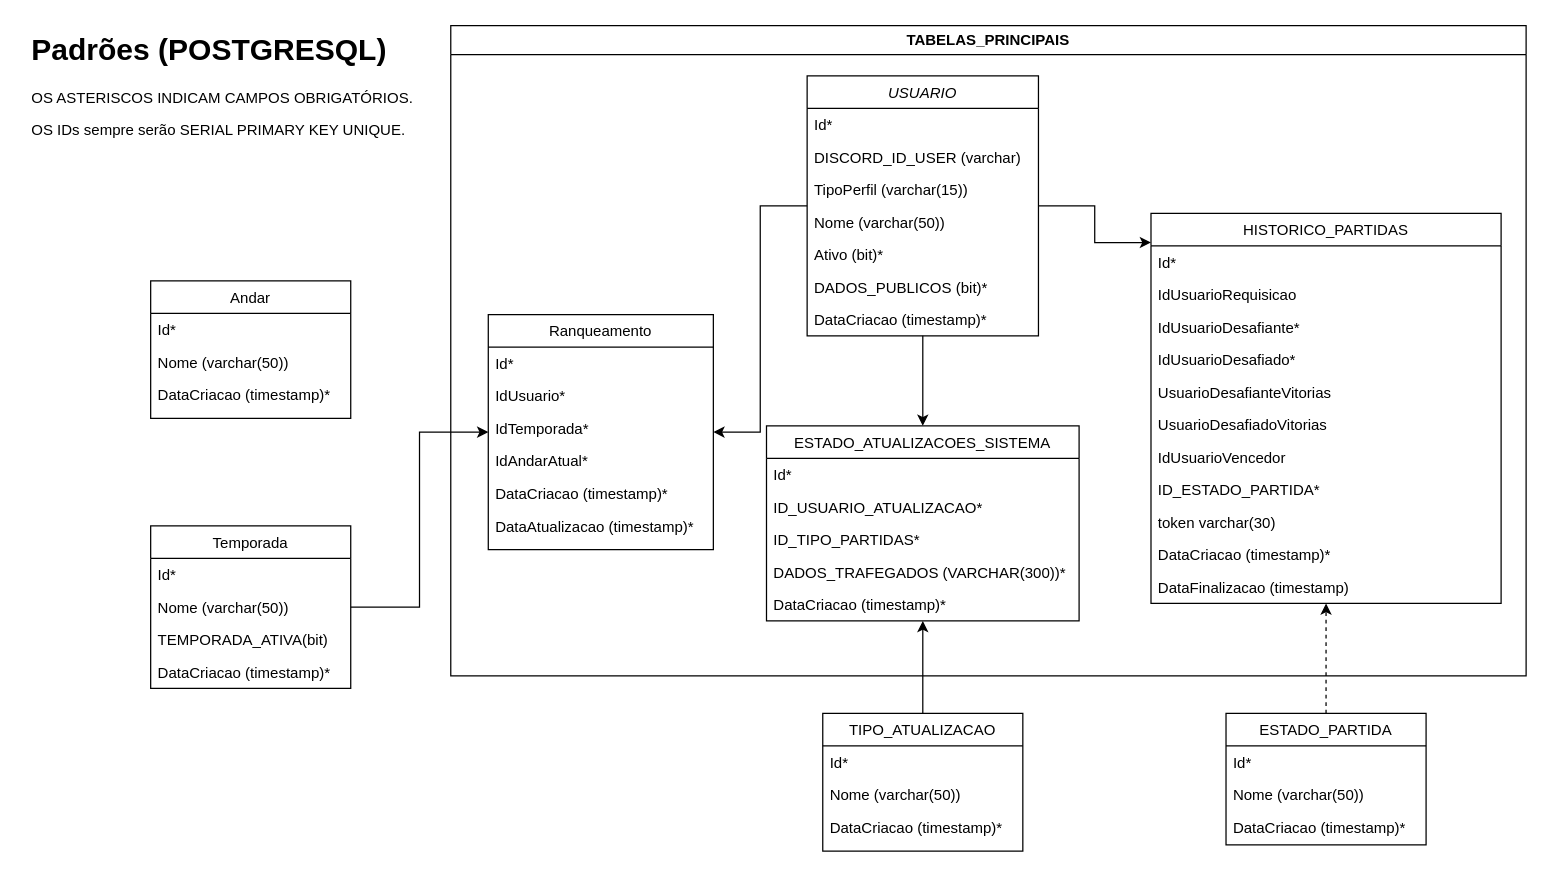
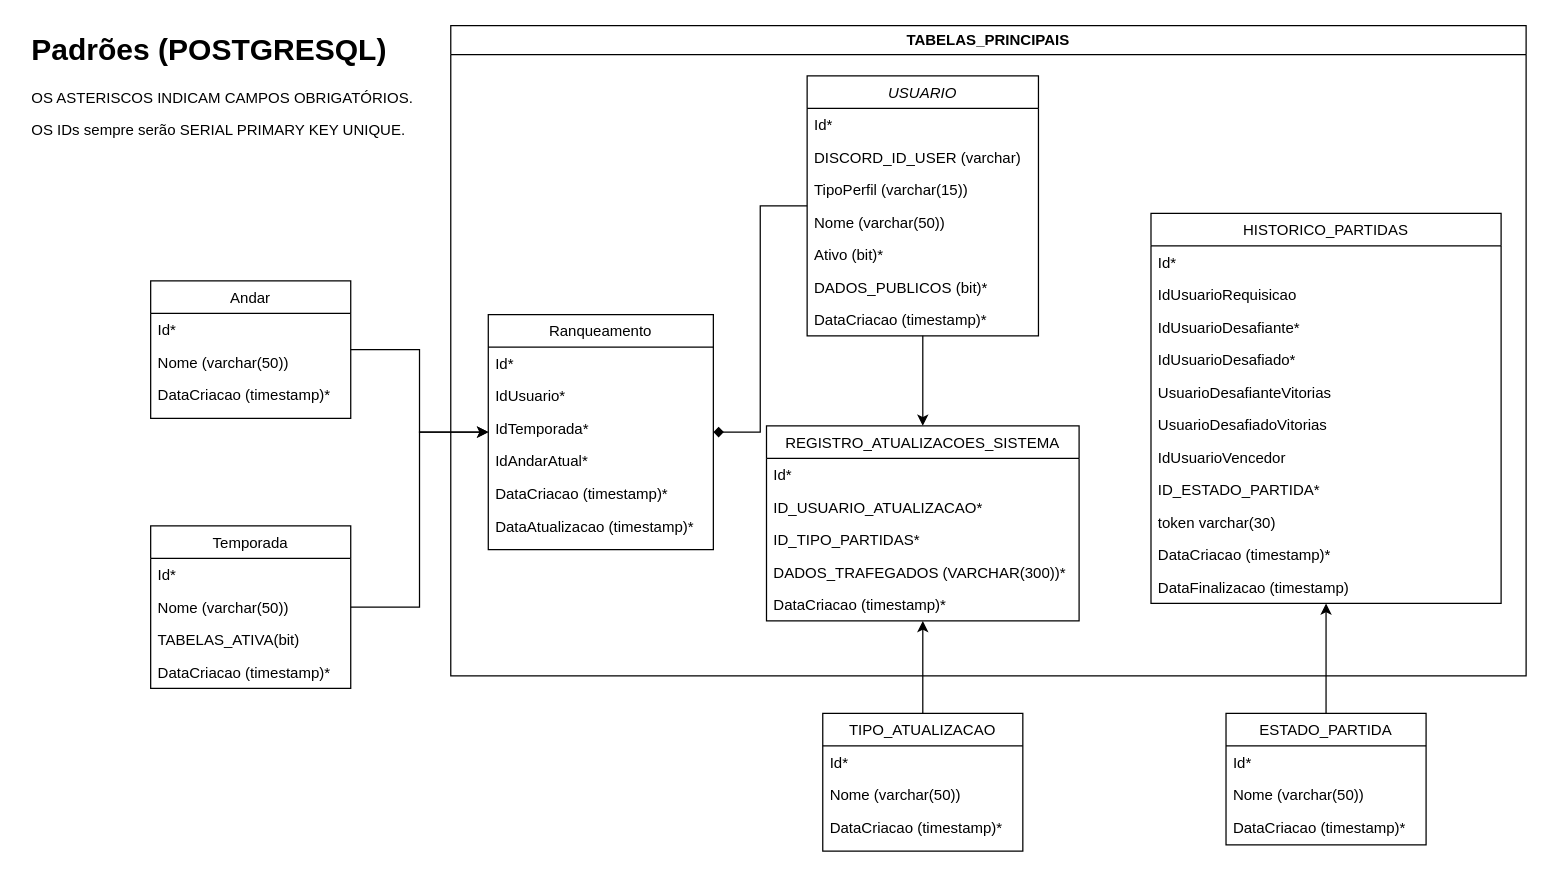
edge "USUARIO" -> "HISTORICO_PARTIDAS": removed
edge "Andar" -> "Ranqueamento": added
edge "USUARIO" -> "Ranqueamento": arrowhead classic -> diamond
node "ESTADO_ATUALIZACOES_SISTEMA": label "ESTADO_ATUALIZACOES_SISTEMA" -> "REGISTRO_ATUALIZACOES_SISTEMA"
node "TEMPORADA_ATIVA(bit)": label "TEMPORADA_ATIVA(bit)" -> "TABELAS_ATIVA(bit)"
edge "ESTADO_PARTIDA" -> "HISTORICO_PARTIDAS": style dashed -> solid
